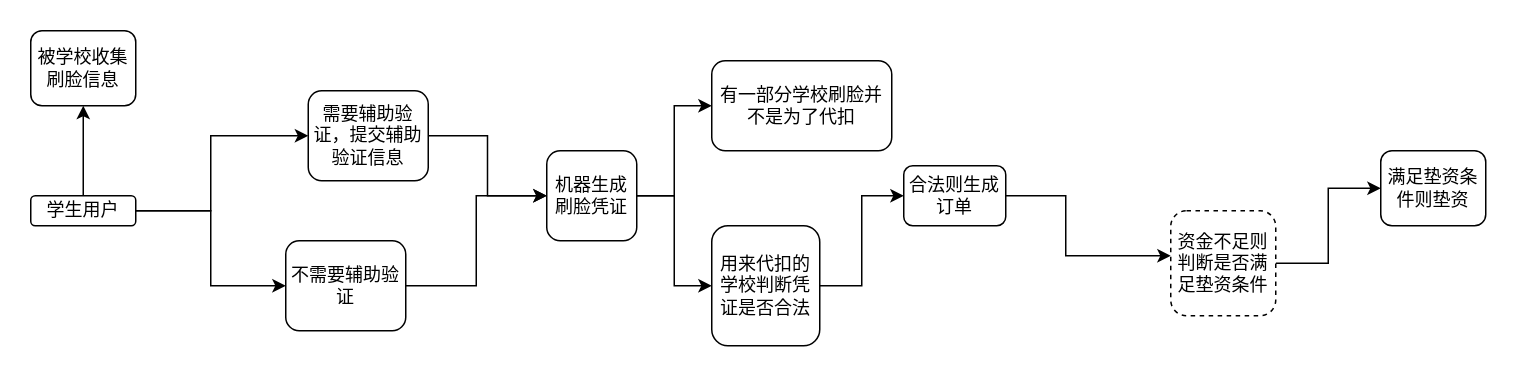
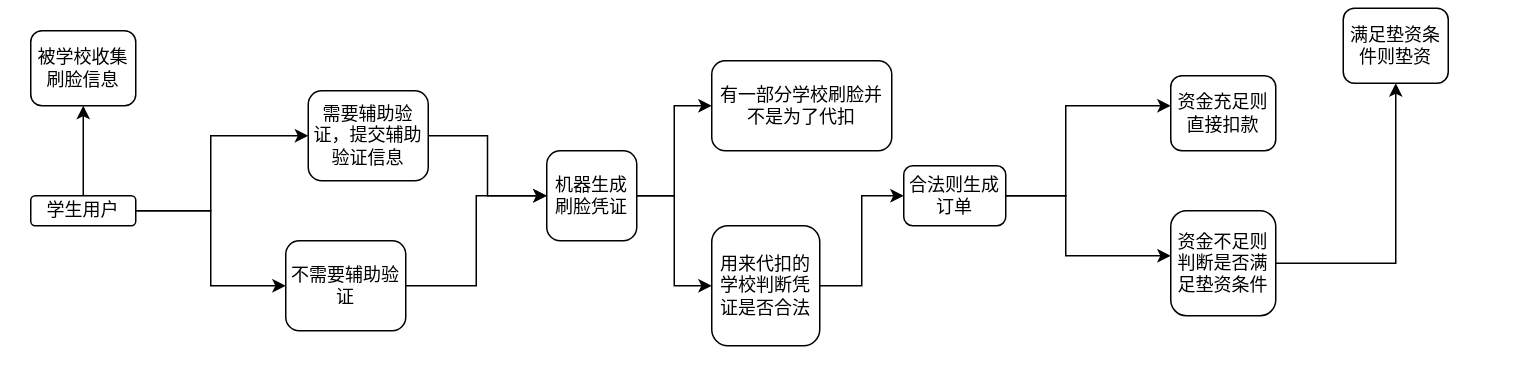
edge "合法则生成订单" -> "资金充足则直接扣款": added
node "资金充足则直接扣款": added
node "满足垫资条件则垫资": moved (1433, 188) -> (1396, 46)
node "资金不足则判断是否满足垫资条件": style dashed -> solid
